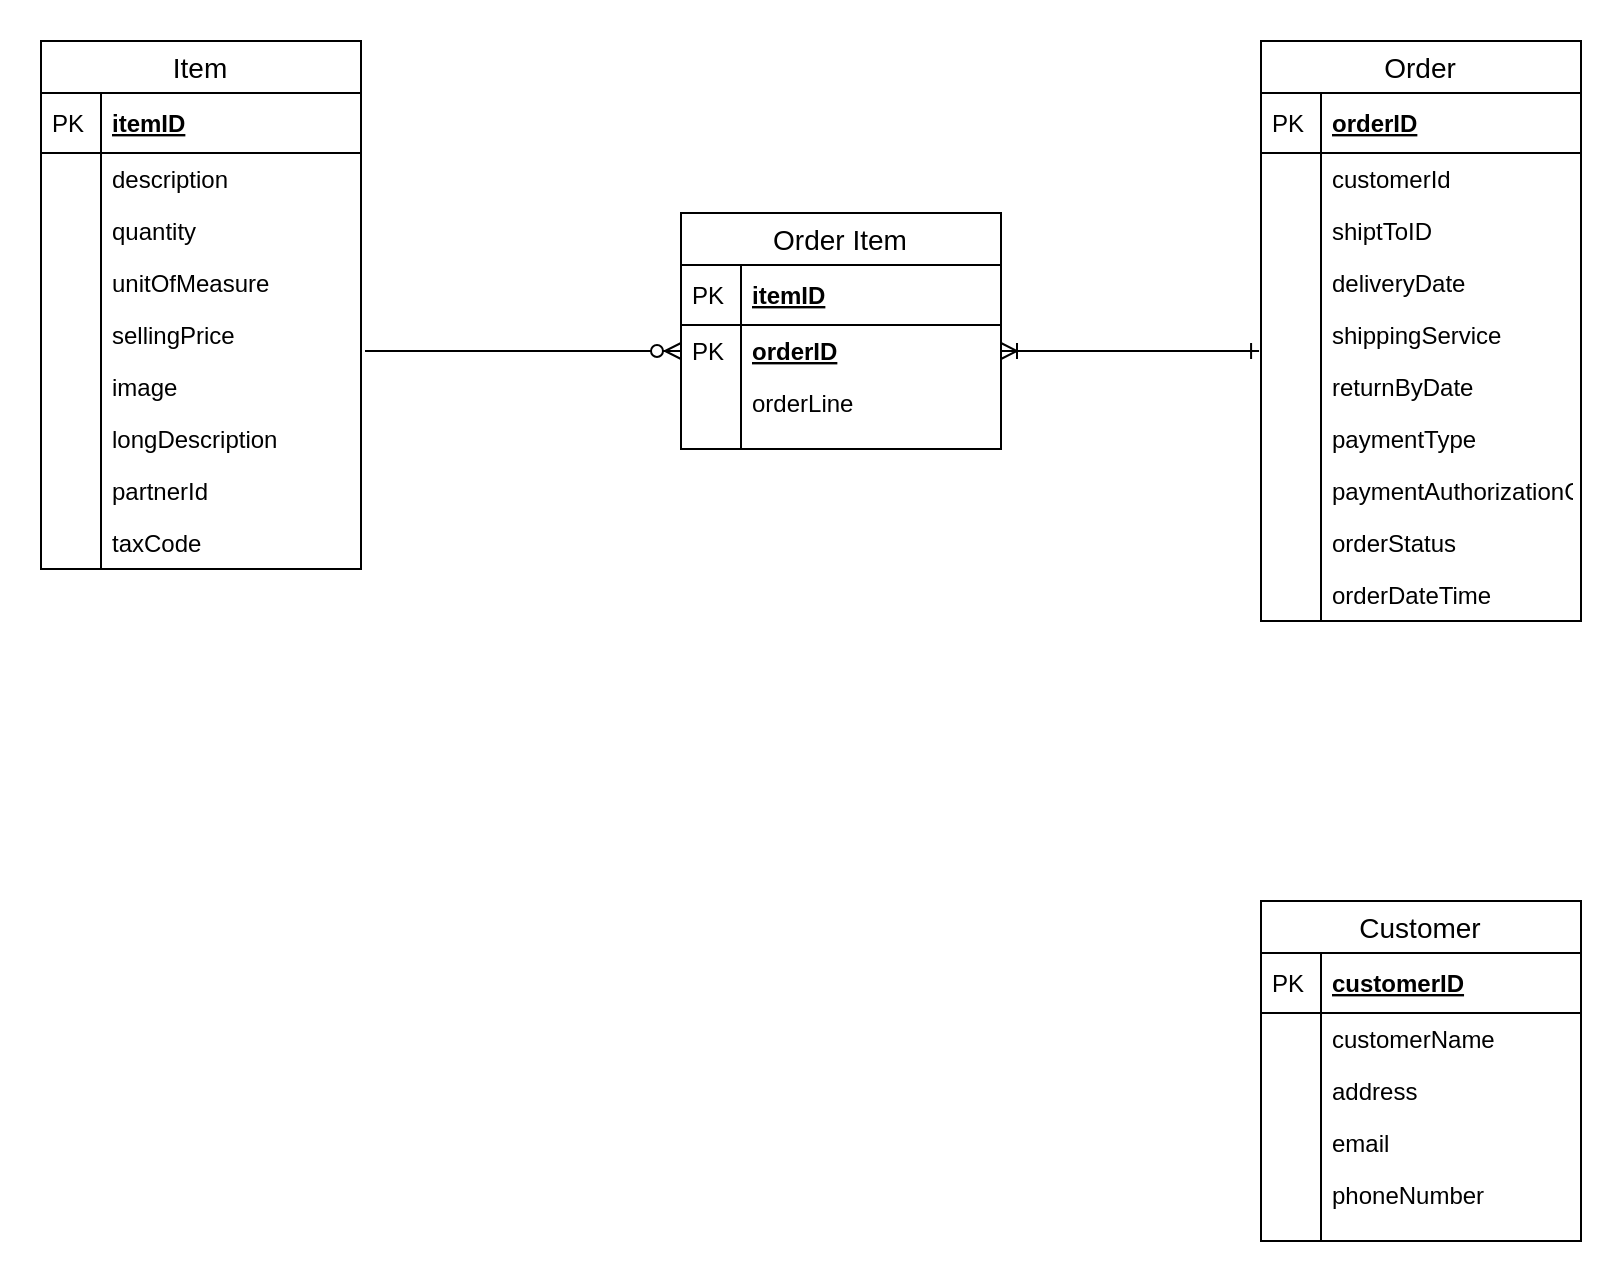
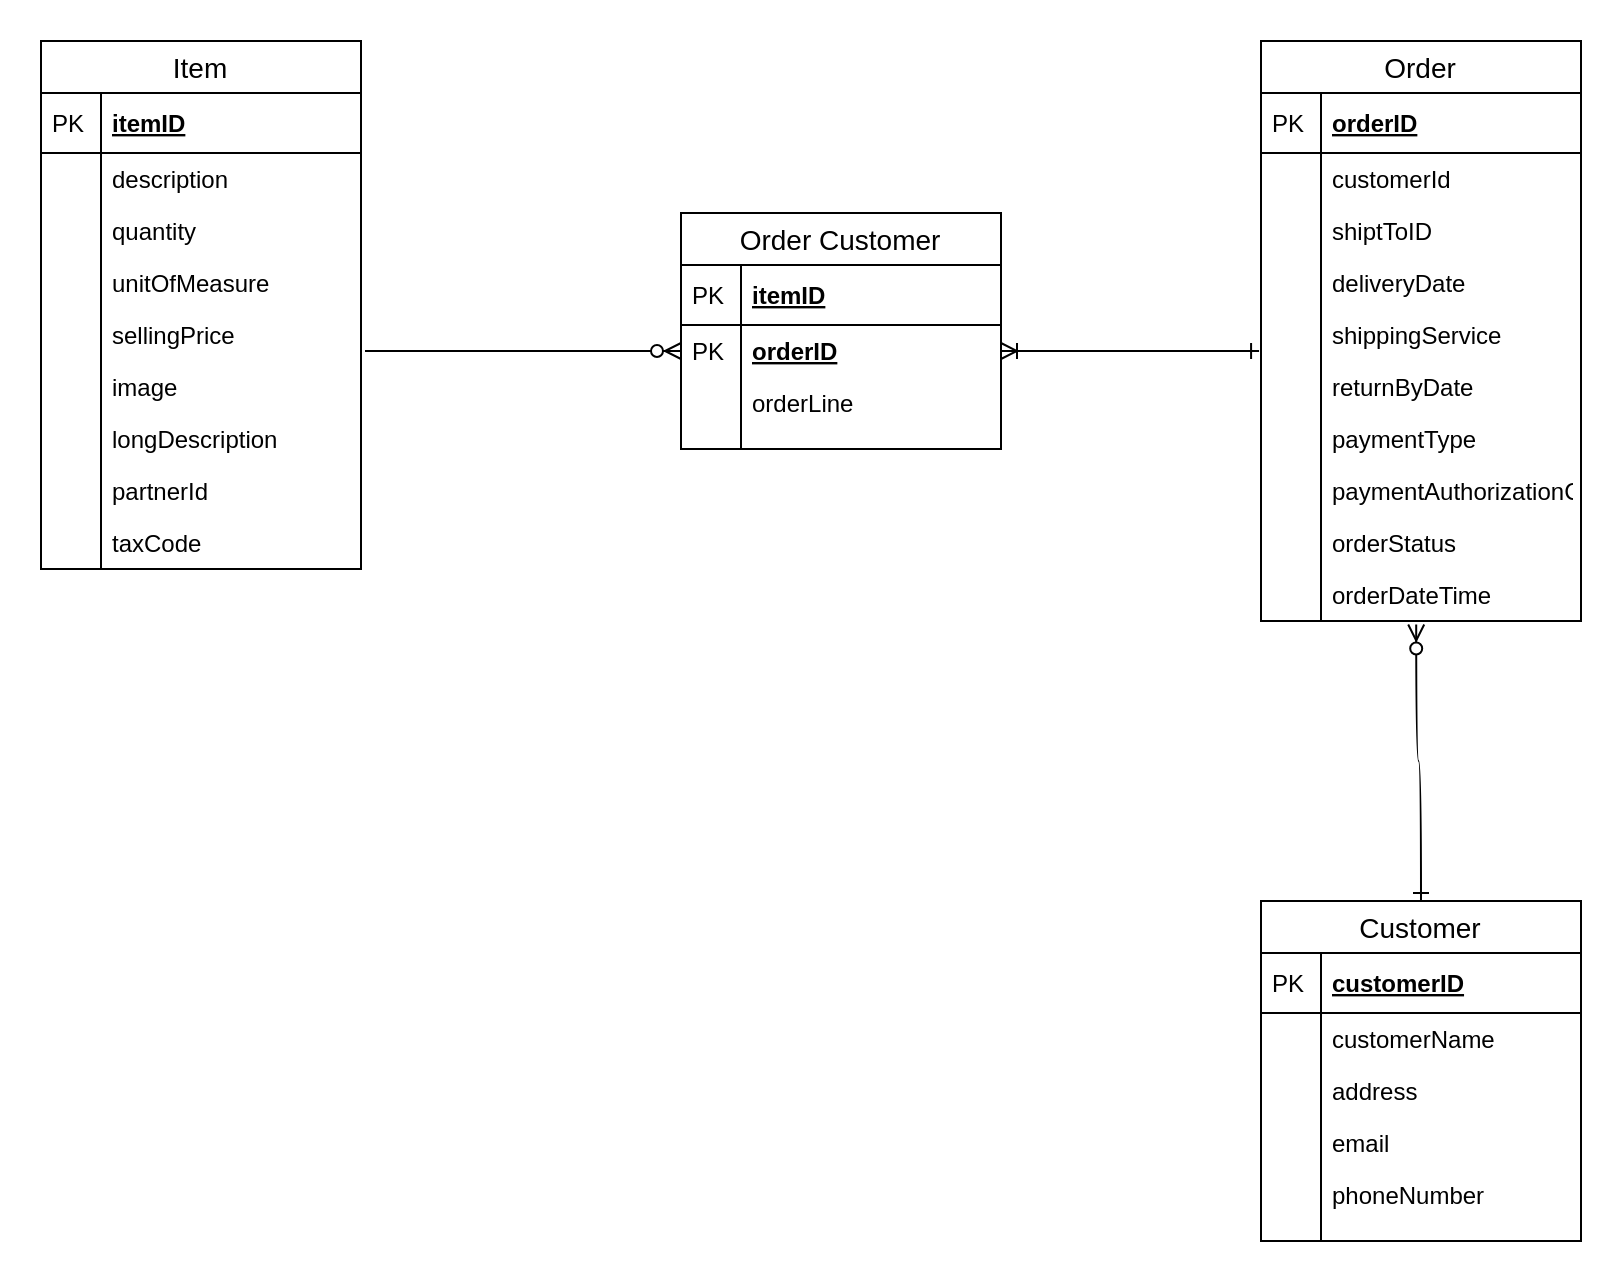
node "Order Item": label "Order Item" -> "Order Customer"
edge "orderDateTime" -- "Customer": added
